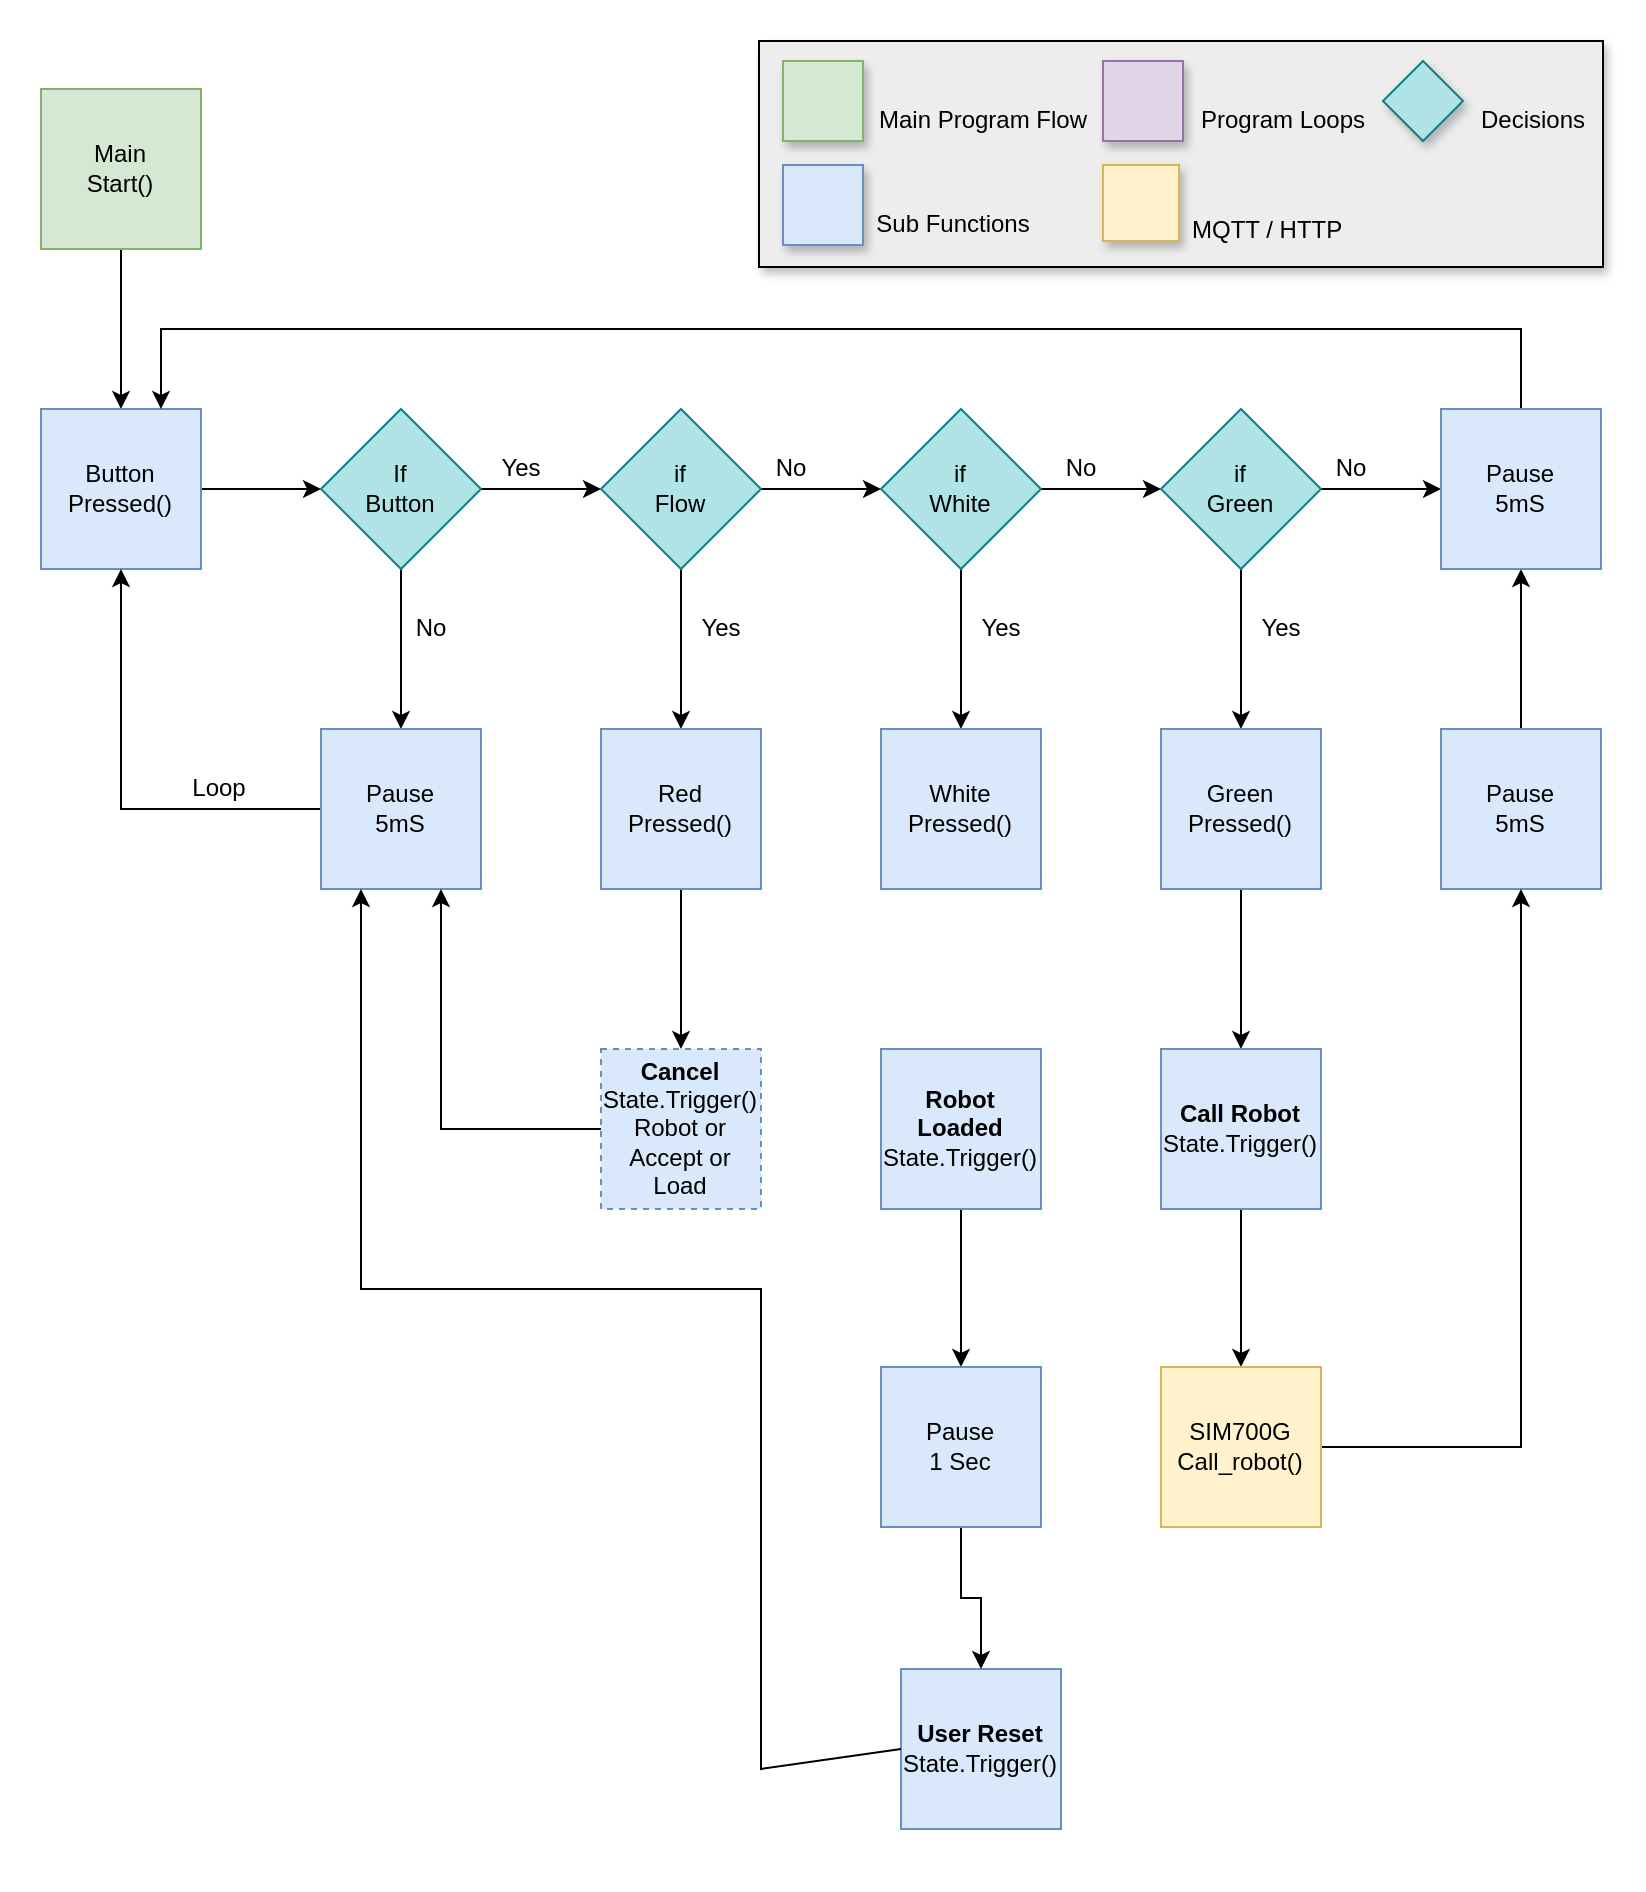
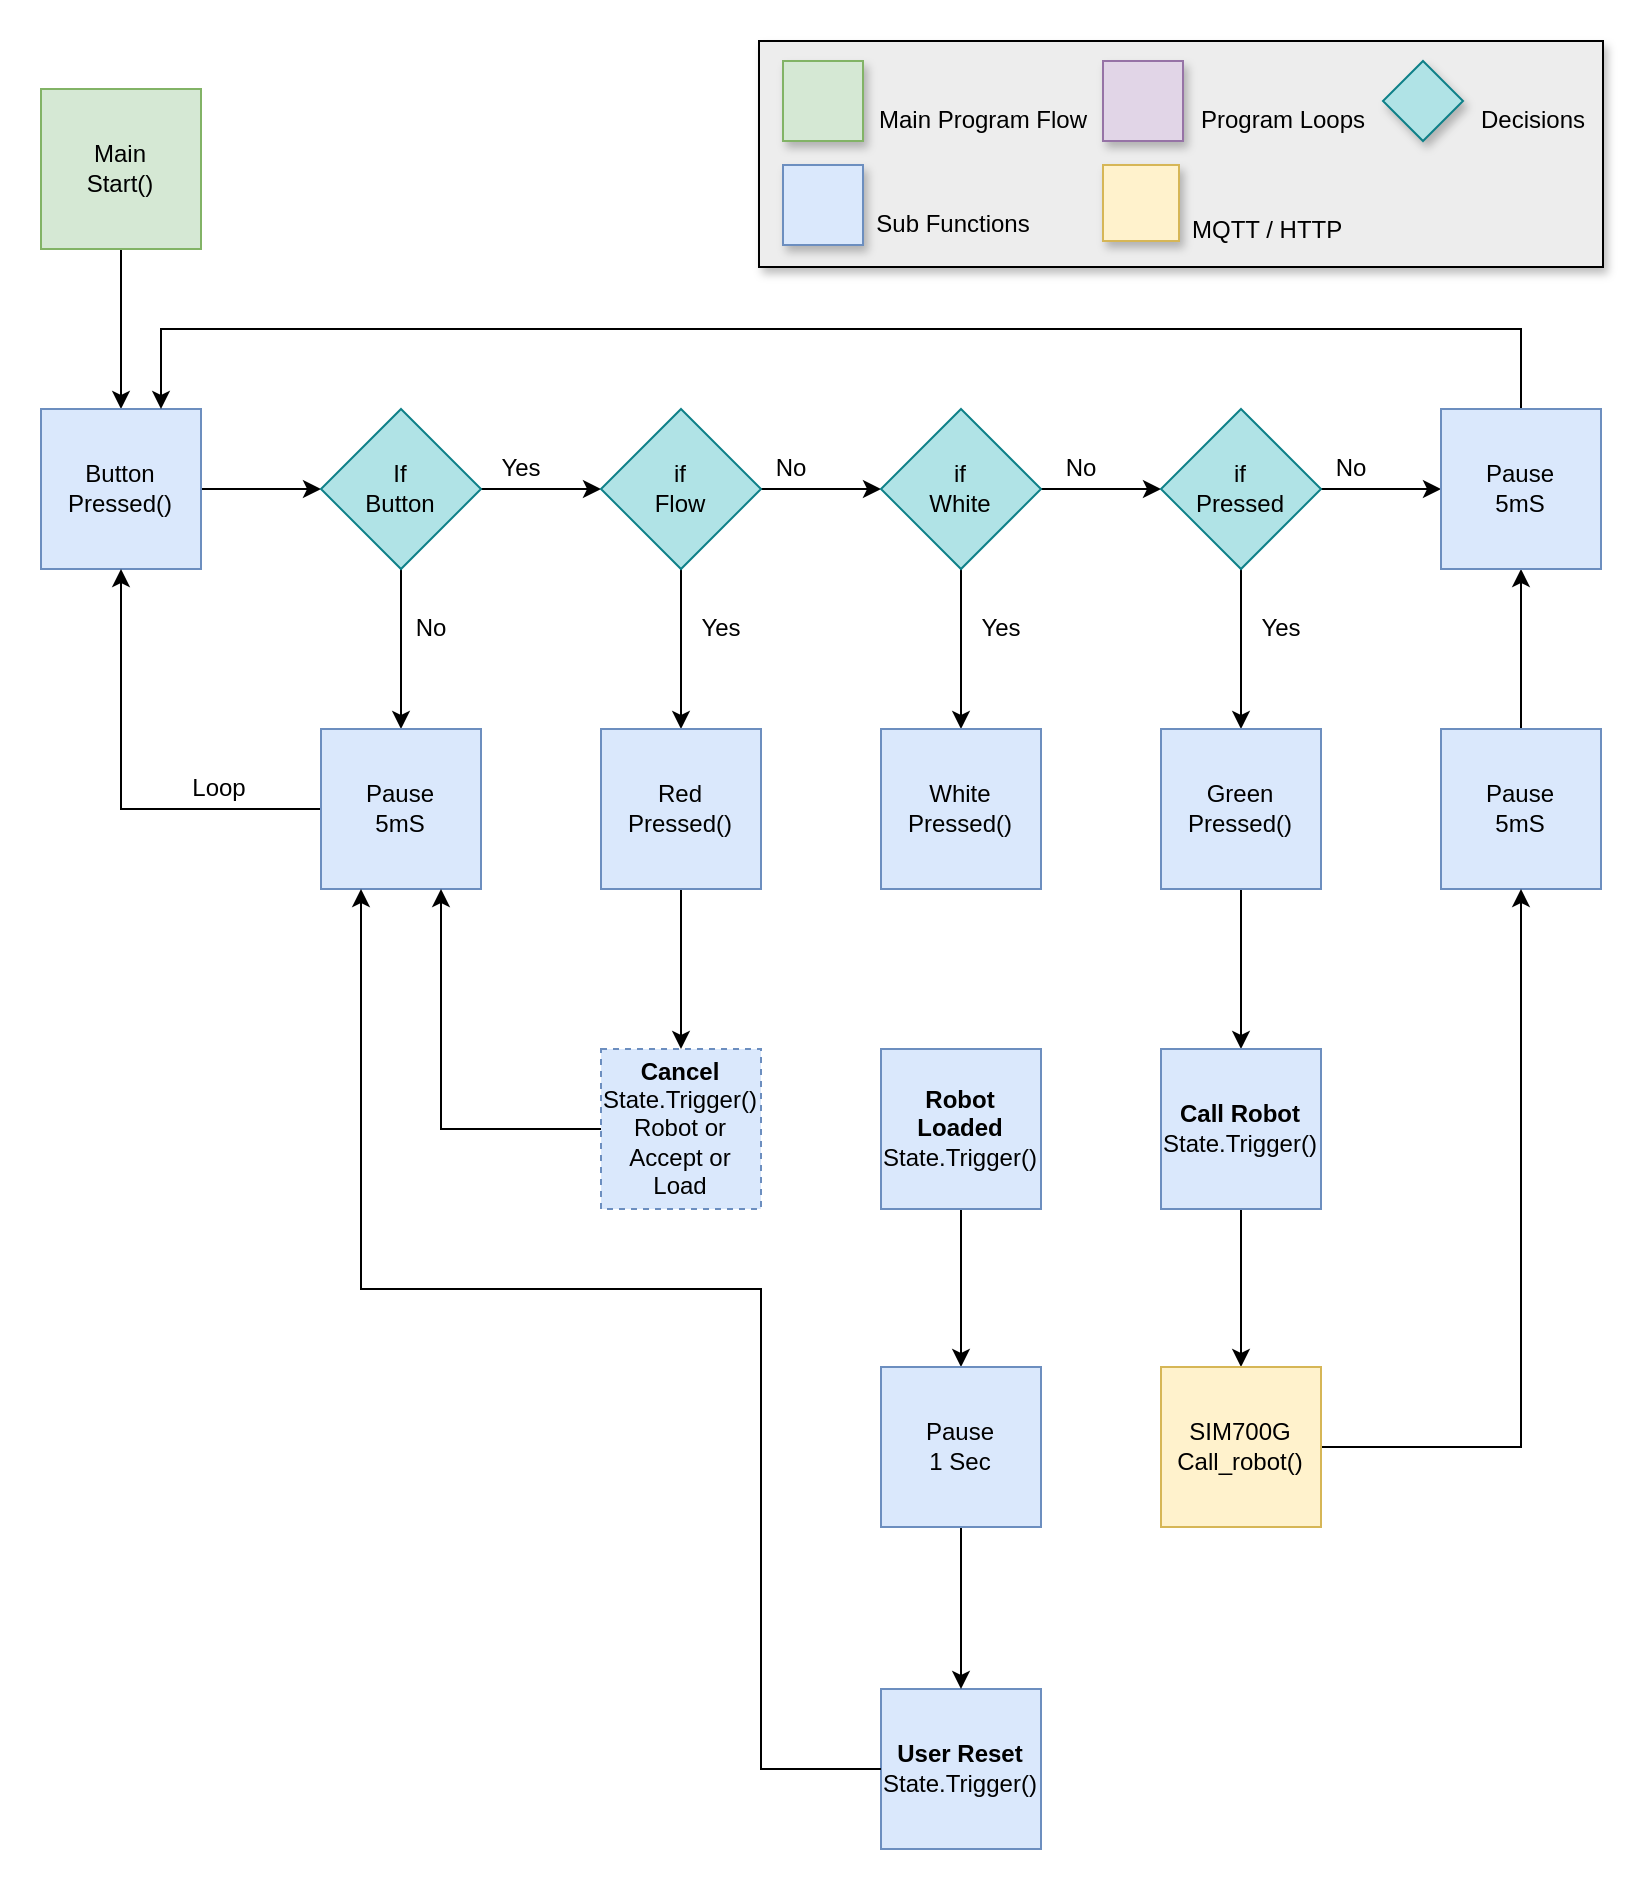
node "if Green": label "if Green" -> "if Pressed"
node "User Reset State.Trigger()": moved (981, 1749) -> (961, 1769)
